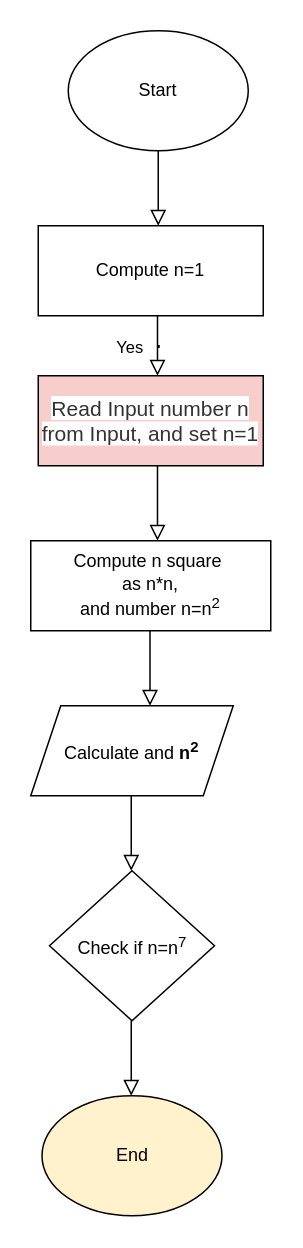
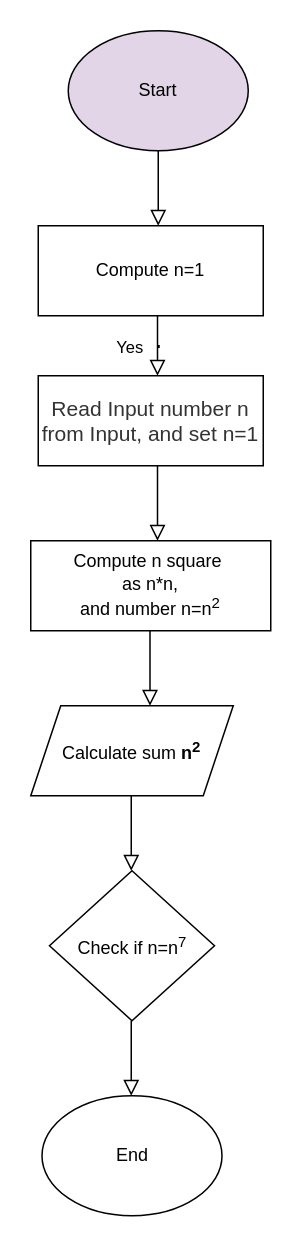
node "Start": fillcolor #ffffff -> #e1d5e7
node "Read Input number n from Input, and set n=1": fillcolor #f8cecc -> #ffffff
node "Calculate and n2": label "Calculate and n2" -> "Calculate sum n2"
node "End": fillcolor #fff2cc -> #ffffff
